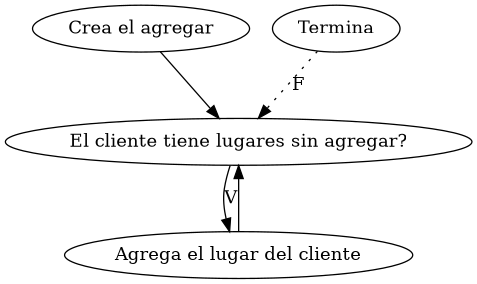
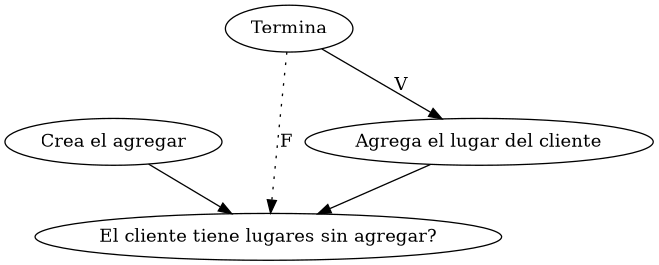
edge "El cliente tiene lugares sin agregar?" -> "Agrega el lugar del cliente": now "Termina" -> "Agrega el lugar del cliente"
